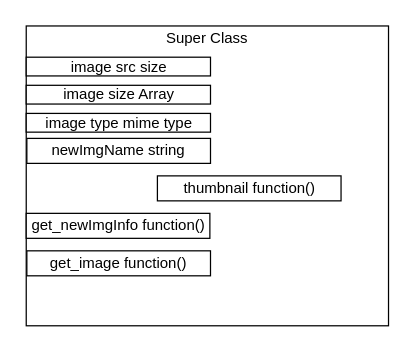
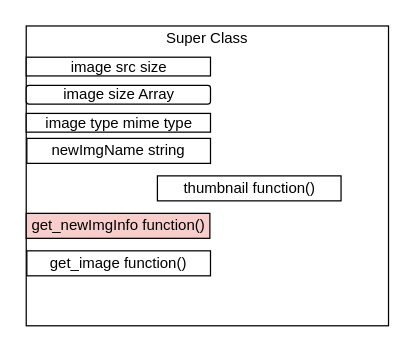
node "image size Array": shape rectangle -> rounded rectangle
node "get_newImgInfo function()": fillcolor #ffffff -> #f8cecc
